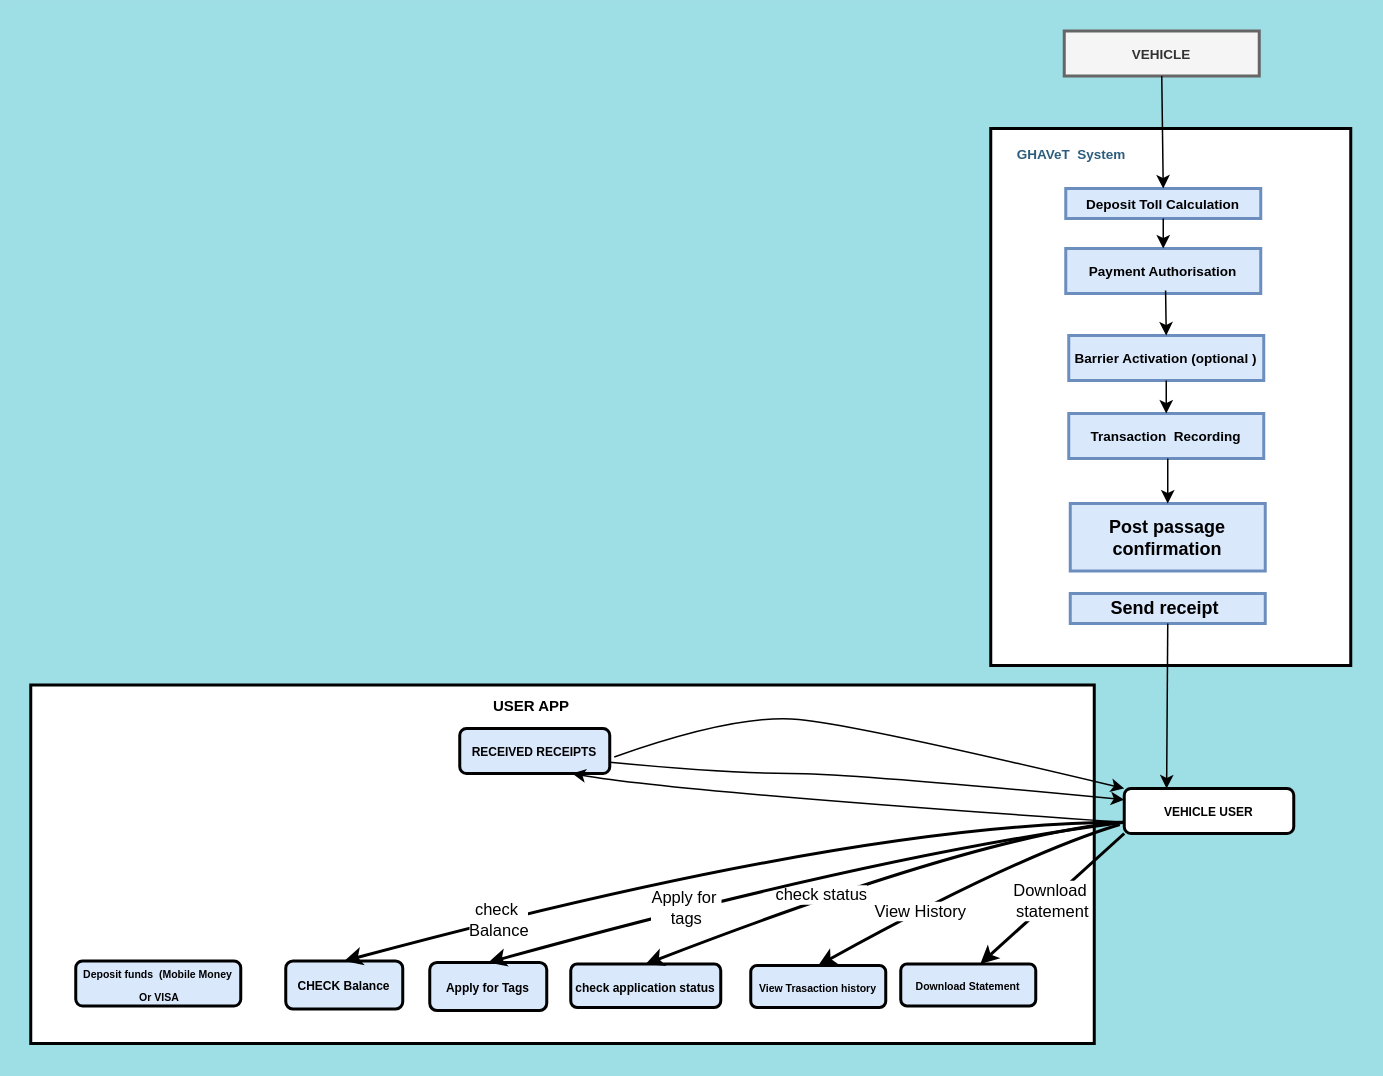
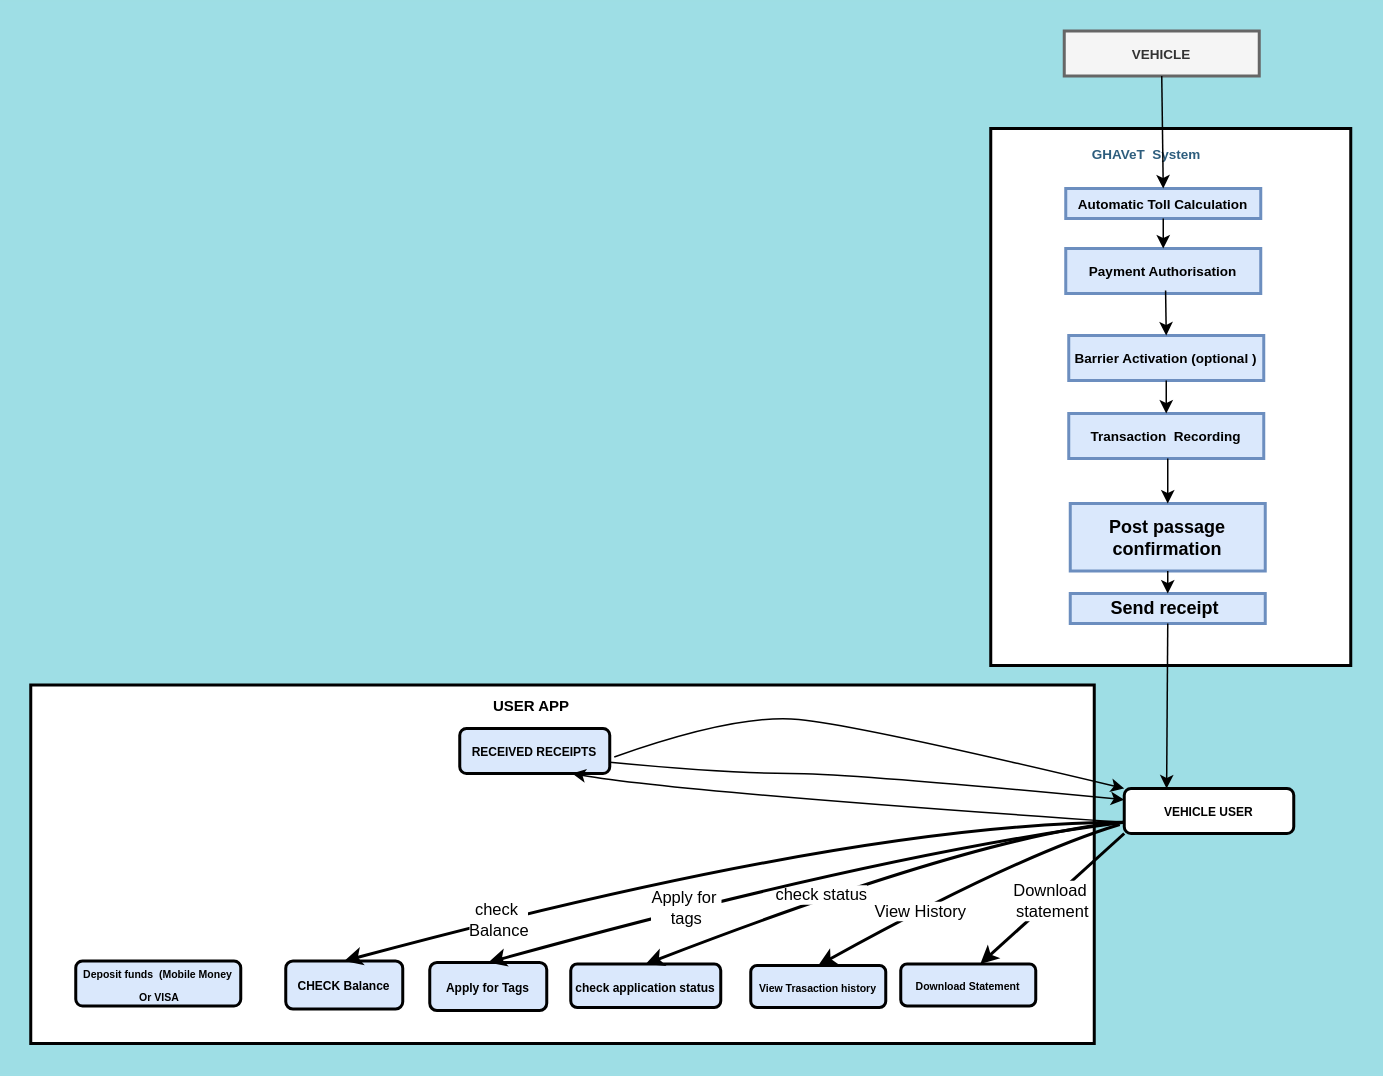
node "GHAVeT System": moved (1072, 154) -> (1147, 154)
node "Deposit Toll Calculation": label "Deposit Toll Calculation" -> "Automatic Toll Calculation"
edge "Post passage confirmation" -> "Send receipt": added
